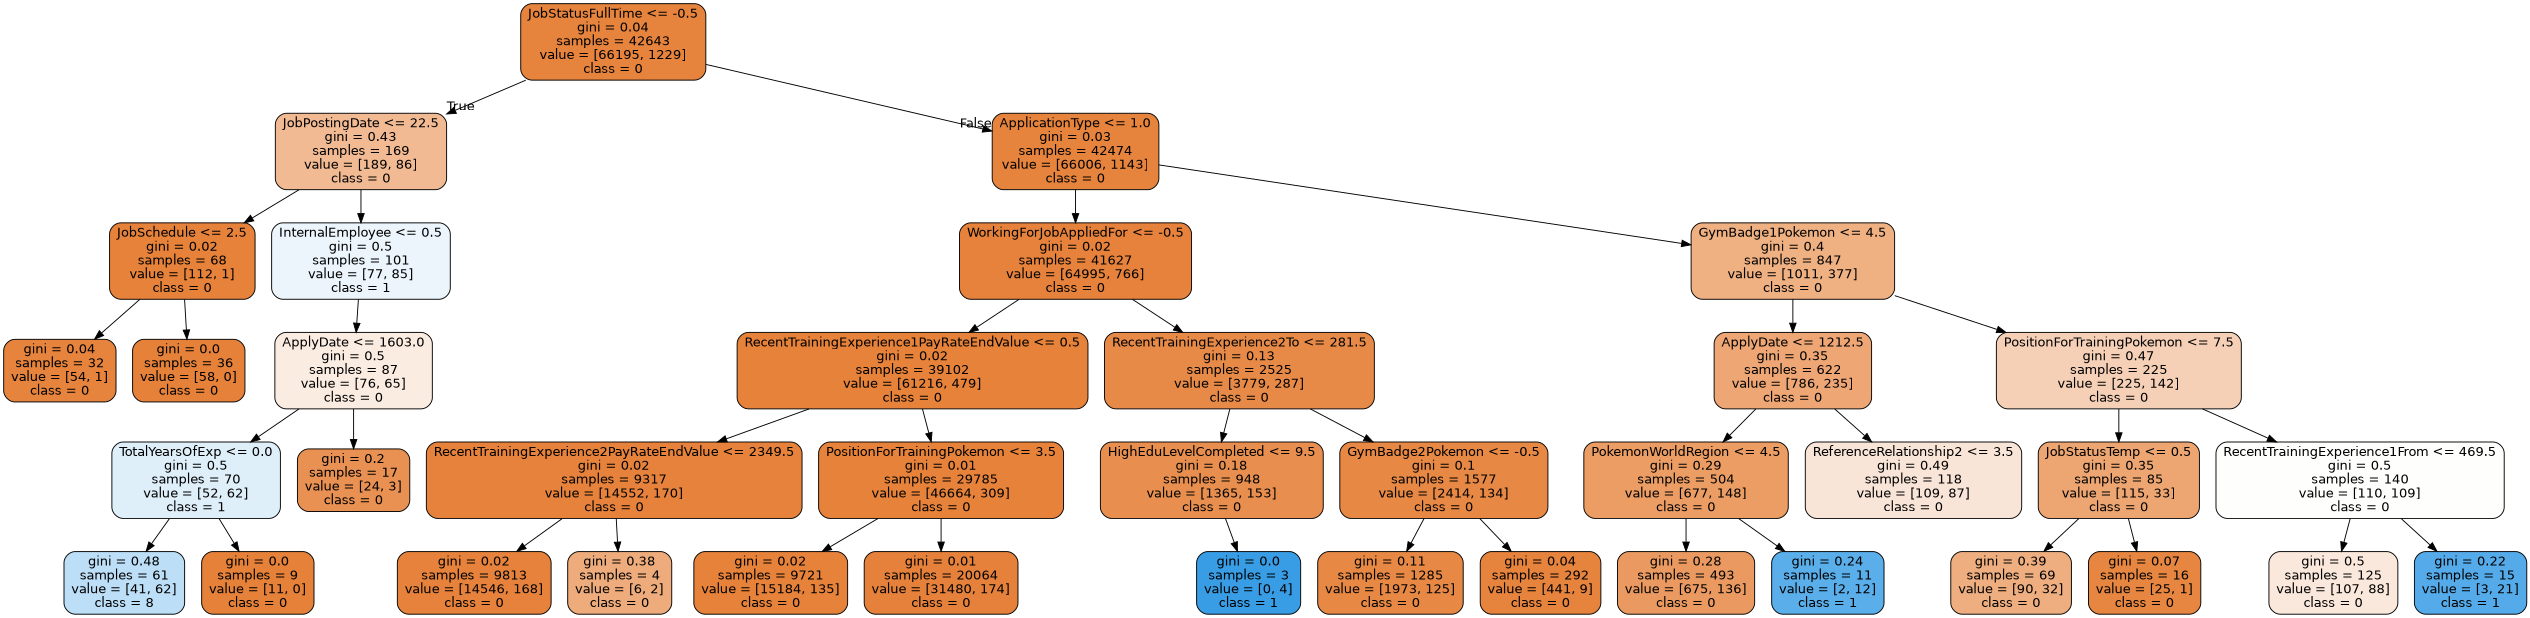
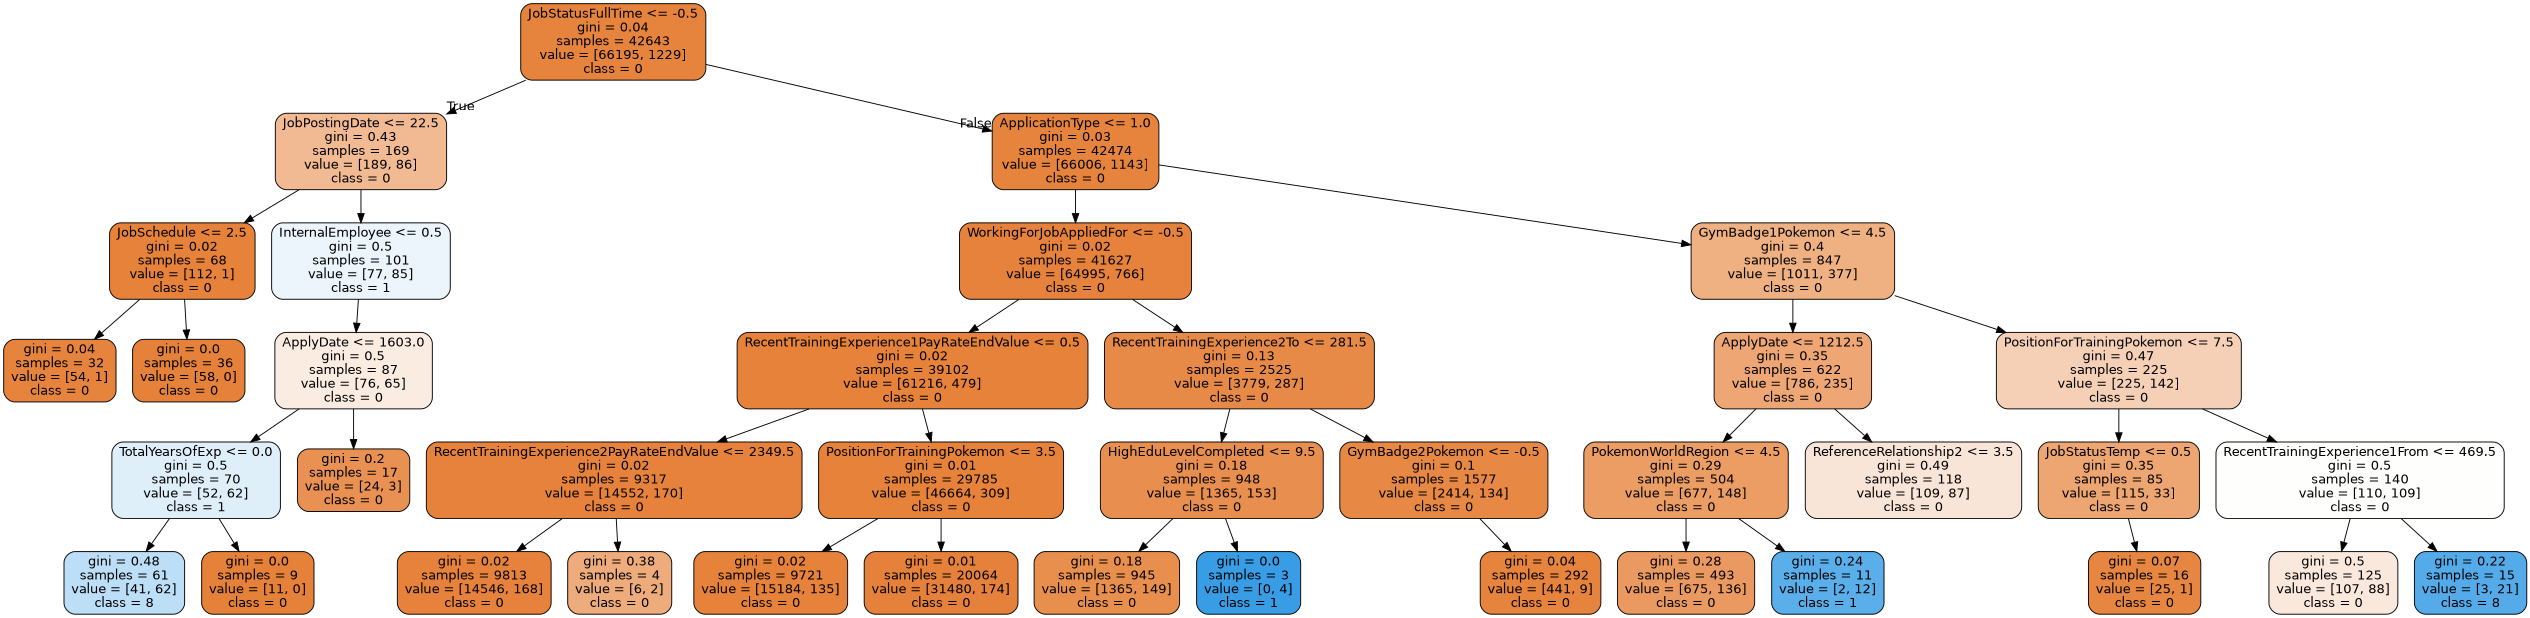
node "gini = 0.18 samples = 945 value = [1365, 149] class = 0": added
node "gini = 0.11 samples = 1285 value = [1973, 125] class = 0": removed
node "gini = 0.39 samples = 69 value = [90, 32] class = 0": removed
node "gini = 0.22 samples = 15 value = [3, 21] class = 1": label "gini = 0.22 samples = 15 value = [3, 21] class = 1" -> "gini = 0.22 samples = 15 value = [3, 21] class = 8"
